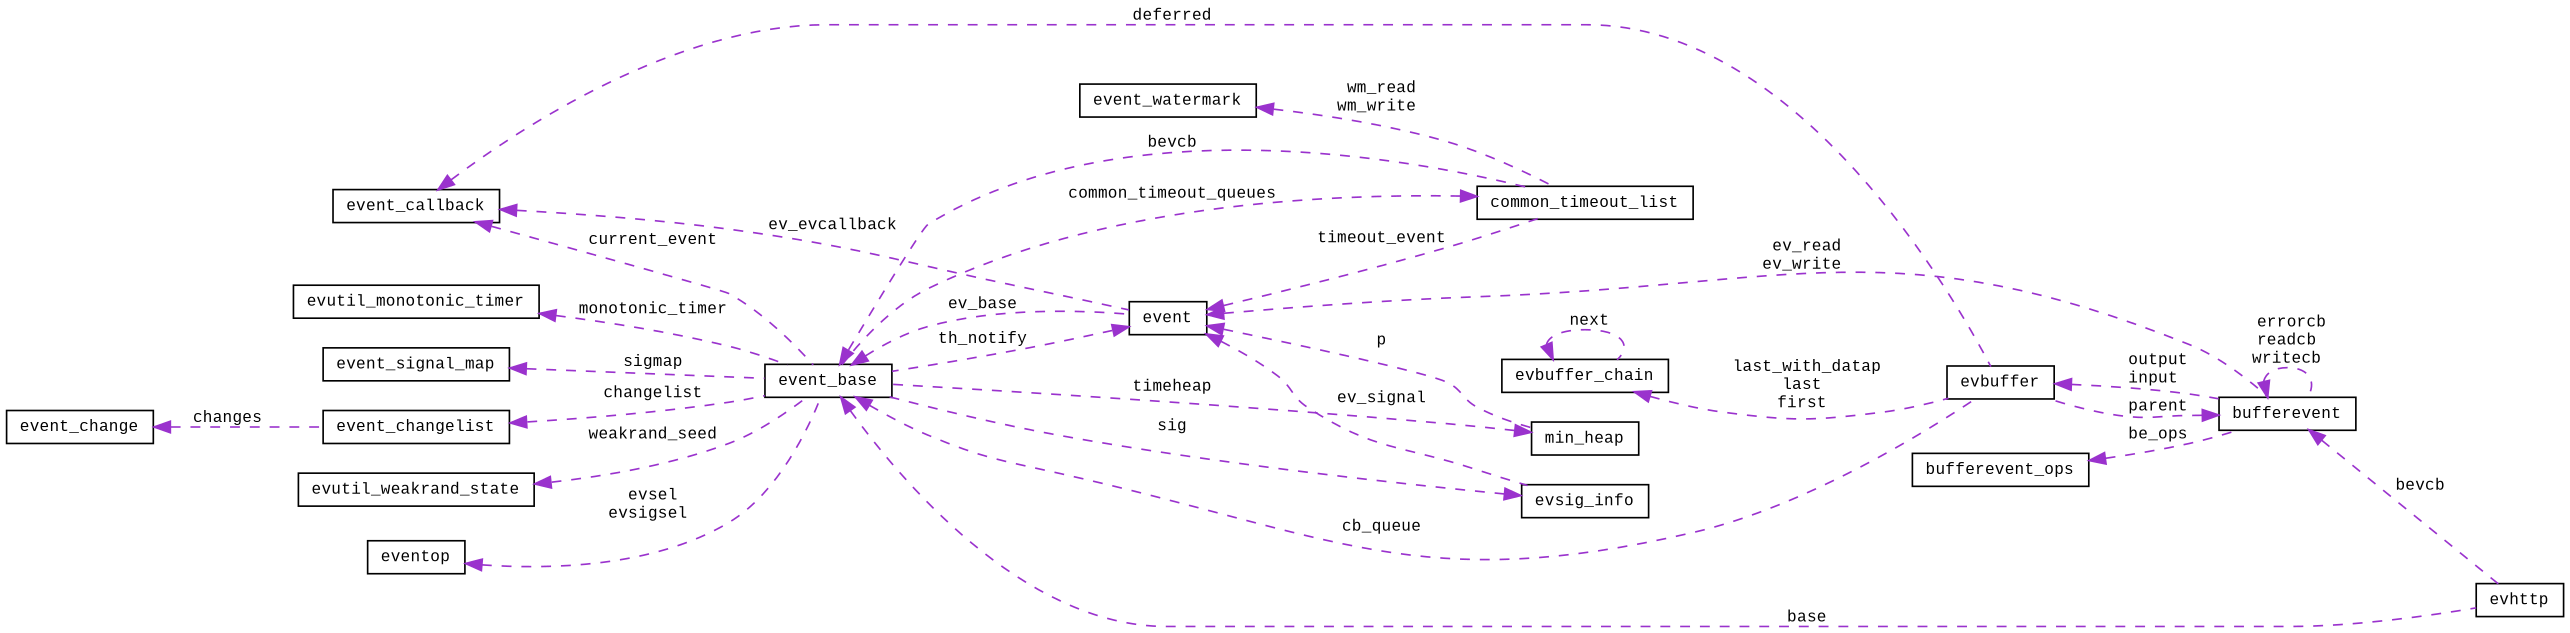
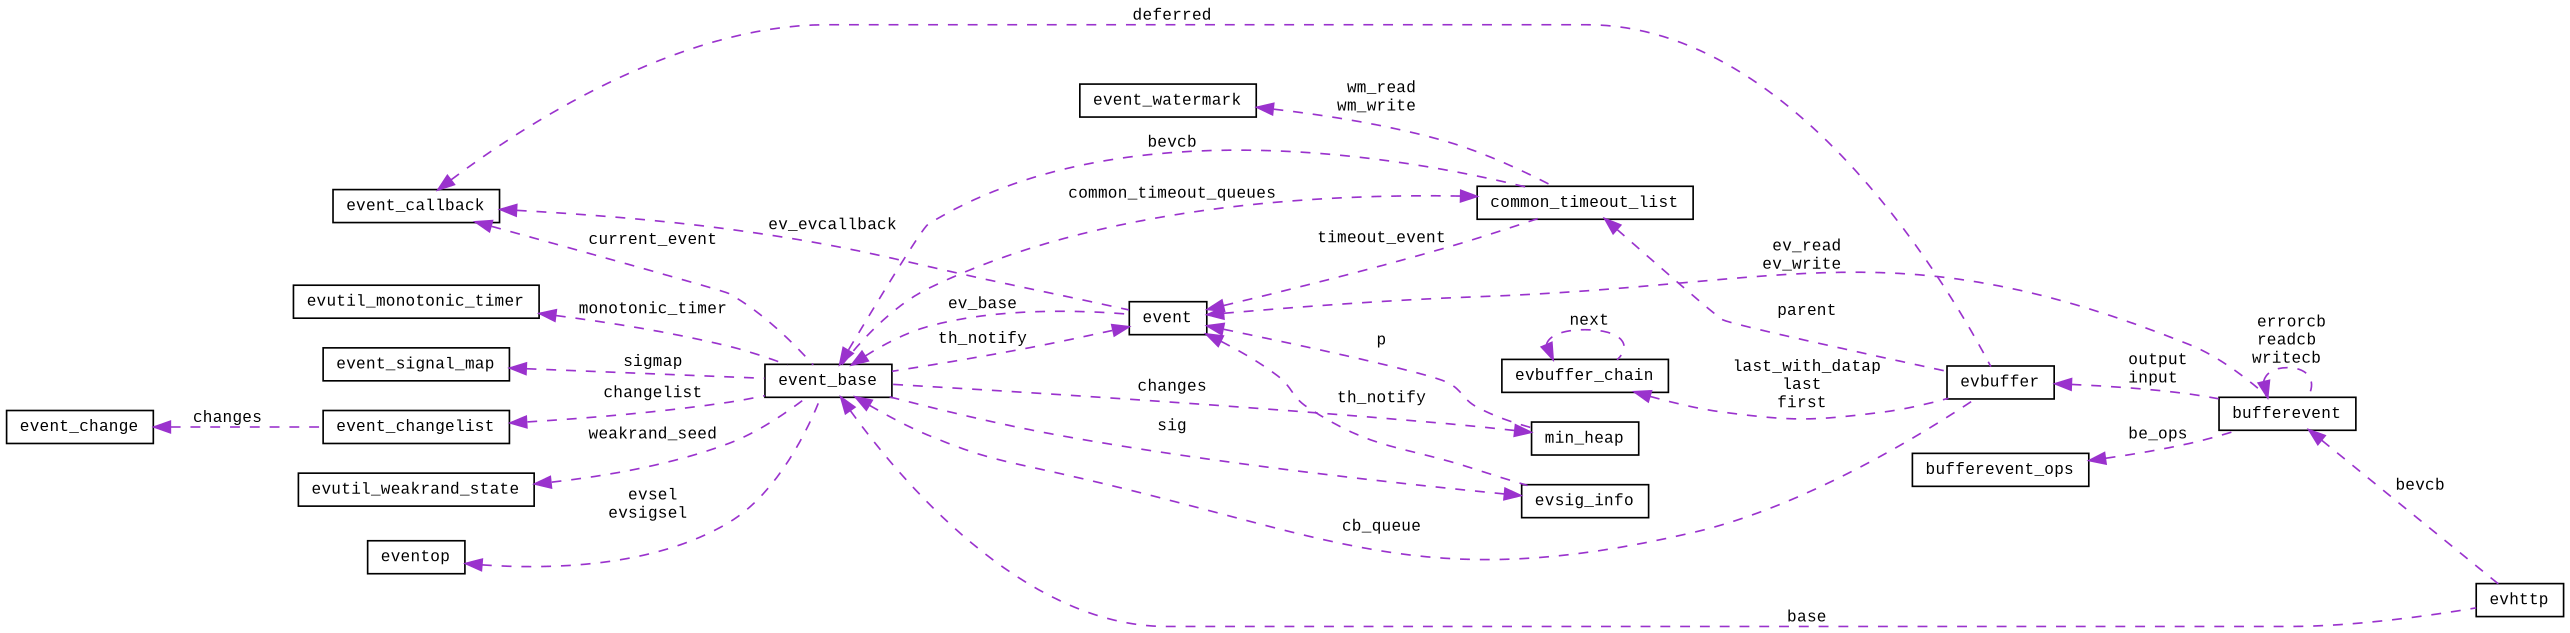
edge "event_base" -> "min_heap": label " timeheap" -> " changes"
edge "evsig_info" -> "event": label " ev_signal" -> " th_notify"
edge "evbuffer" -> "bufferevent": now "evbuffer" -> "common_timeout_list"
